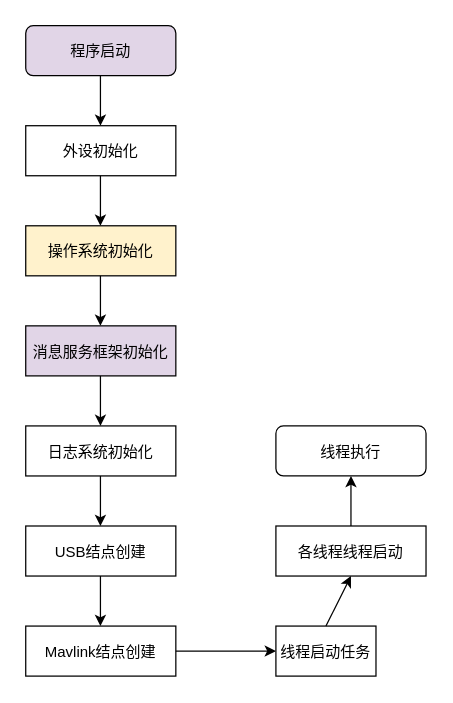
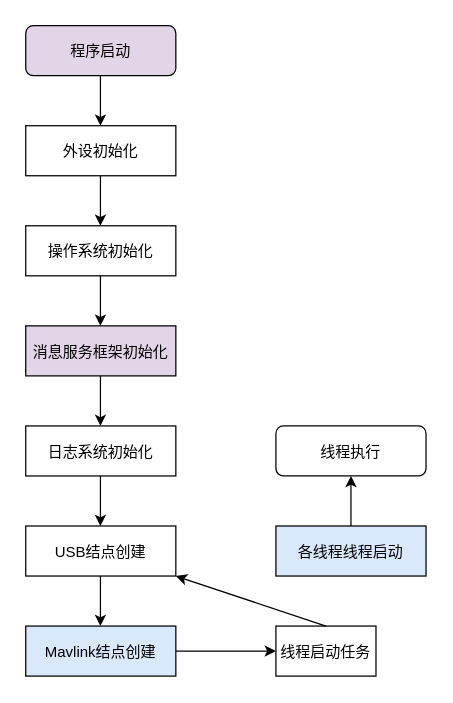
node "操作系统初始化": fillcolor #fff2cc -> #ffffff
node "各线程线程启动": fillcolor #ffffff -> #dae8fc
edge "线程启动任务" -> "各线程线程启动": now "线程启动任务" -> "USB结点创建"
node "Mavlink结点创建": fillcolor #ffffff -> #dae8fc
